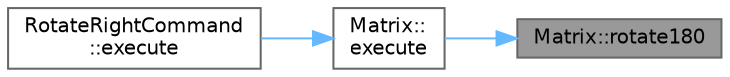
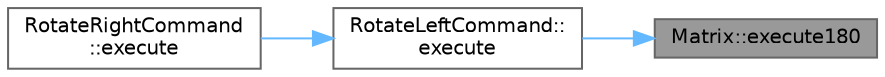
node "Matrix:: execute": label "Matrix:: execute" -> "RotateLeftCommand:: execute"
node "Matrix::rotate180": label "Matrix::rotate180" -> "Matrix::execute180"
